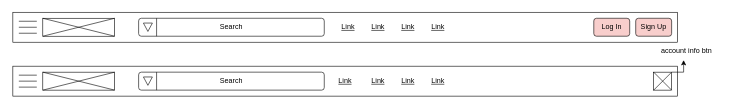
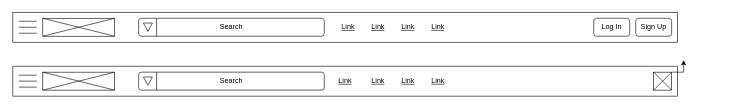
node "Log In": fillcolor #f8cecc -> #ffffff
node "Sign Up": fillcolor #f8cecc -> #ffffff
node "account info btn": removed
